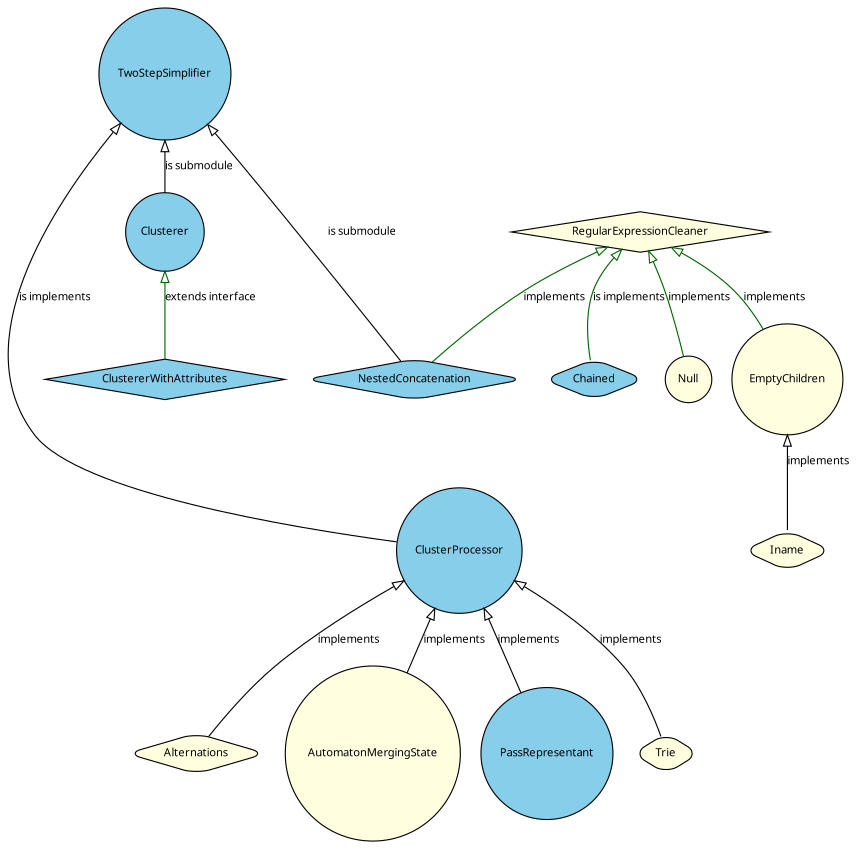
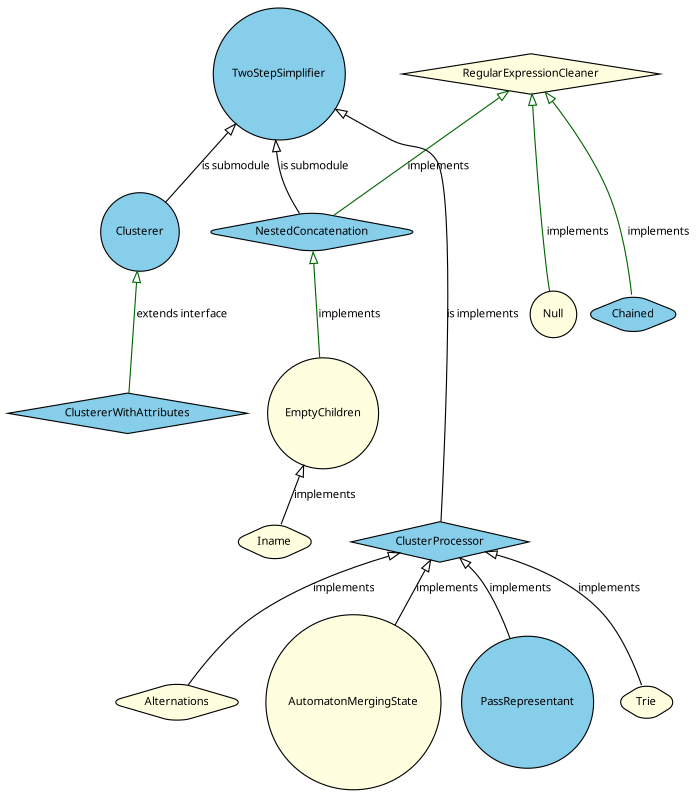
edge "EmptyChildren" -> "RegularExpressionCleaner": now "EmptyChildren" -> "NestedConcatenation"
edge "Chained" -> "RegularExpressionCleaner": label "is implements" -> "implements"
node "ClusterProcessor": shape circle -> diamond
